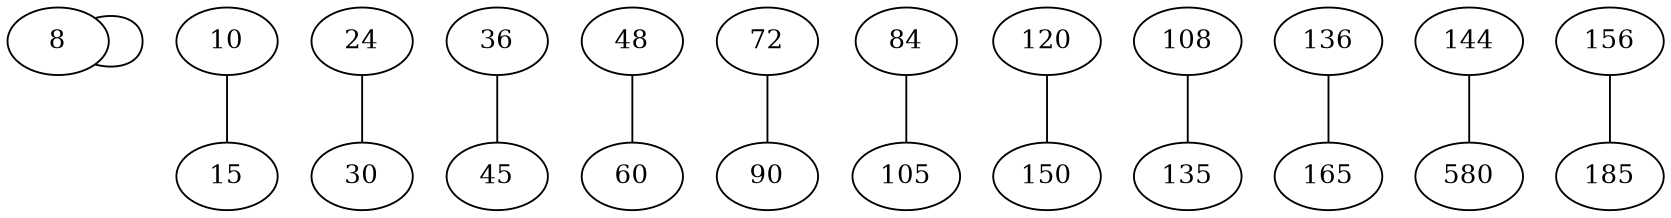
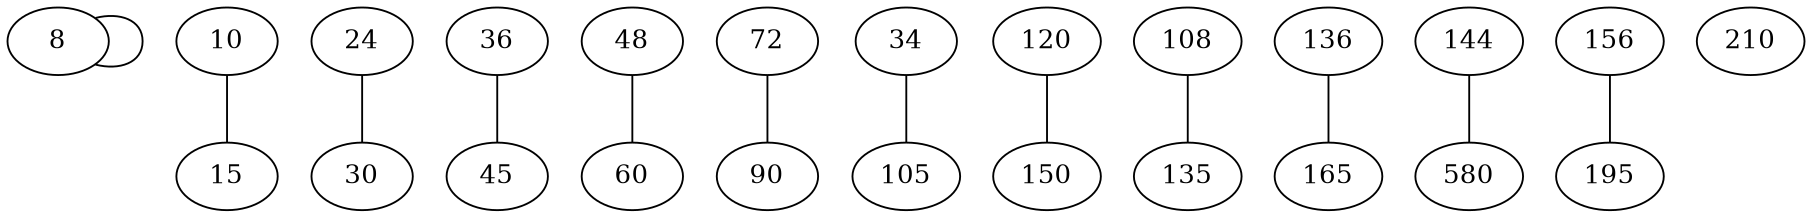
node "84": label "84" -> "34"
node "210": added
node "185": label "185" -> "195"
